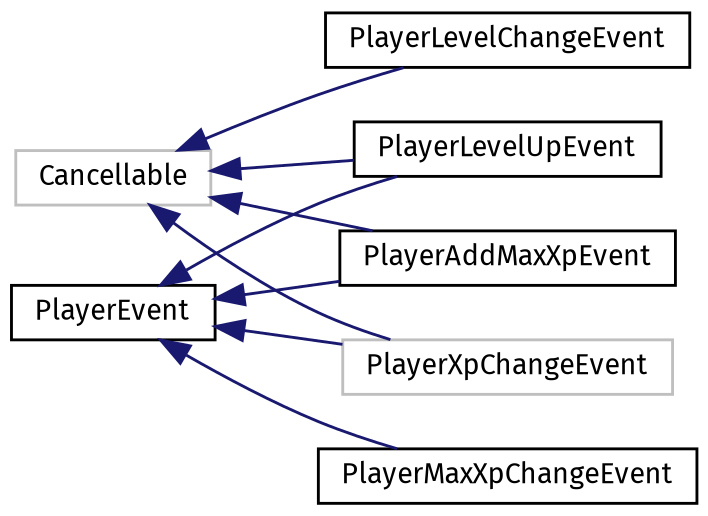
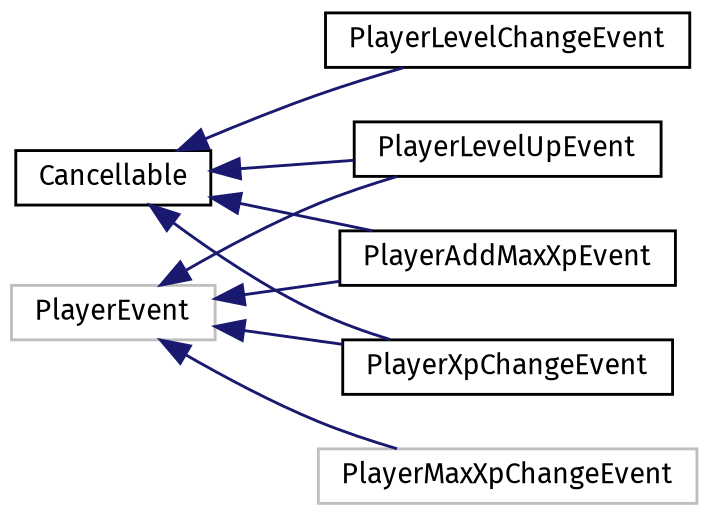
node "Cancellable": color grey75 -> black
node "PlayerEvent": color black -> grey75
node "PlayerXpChangeEvent": color grey75 -> black
node "PlayerMaxXpChangeEvent": color black -> grey75
